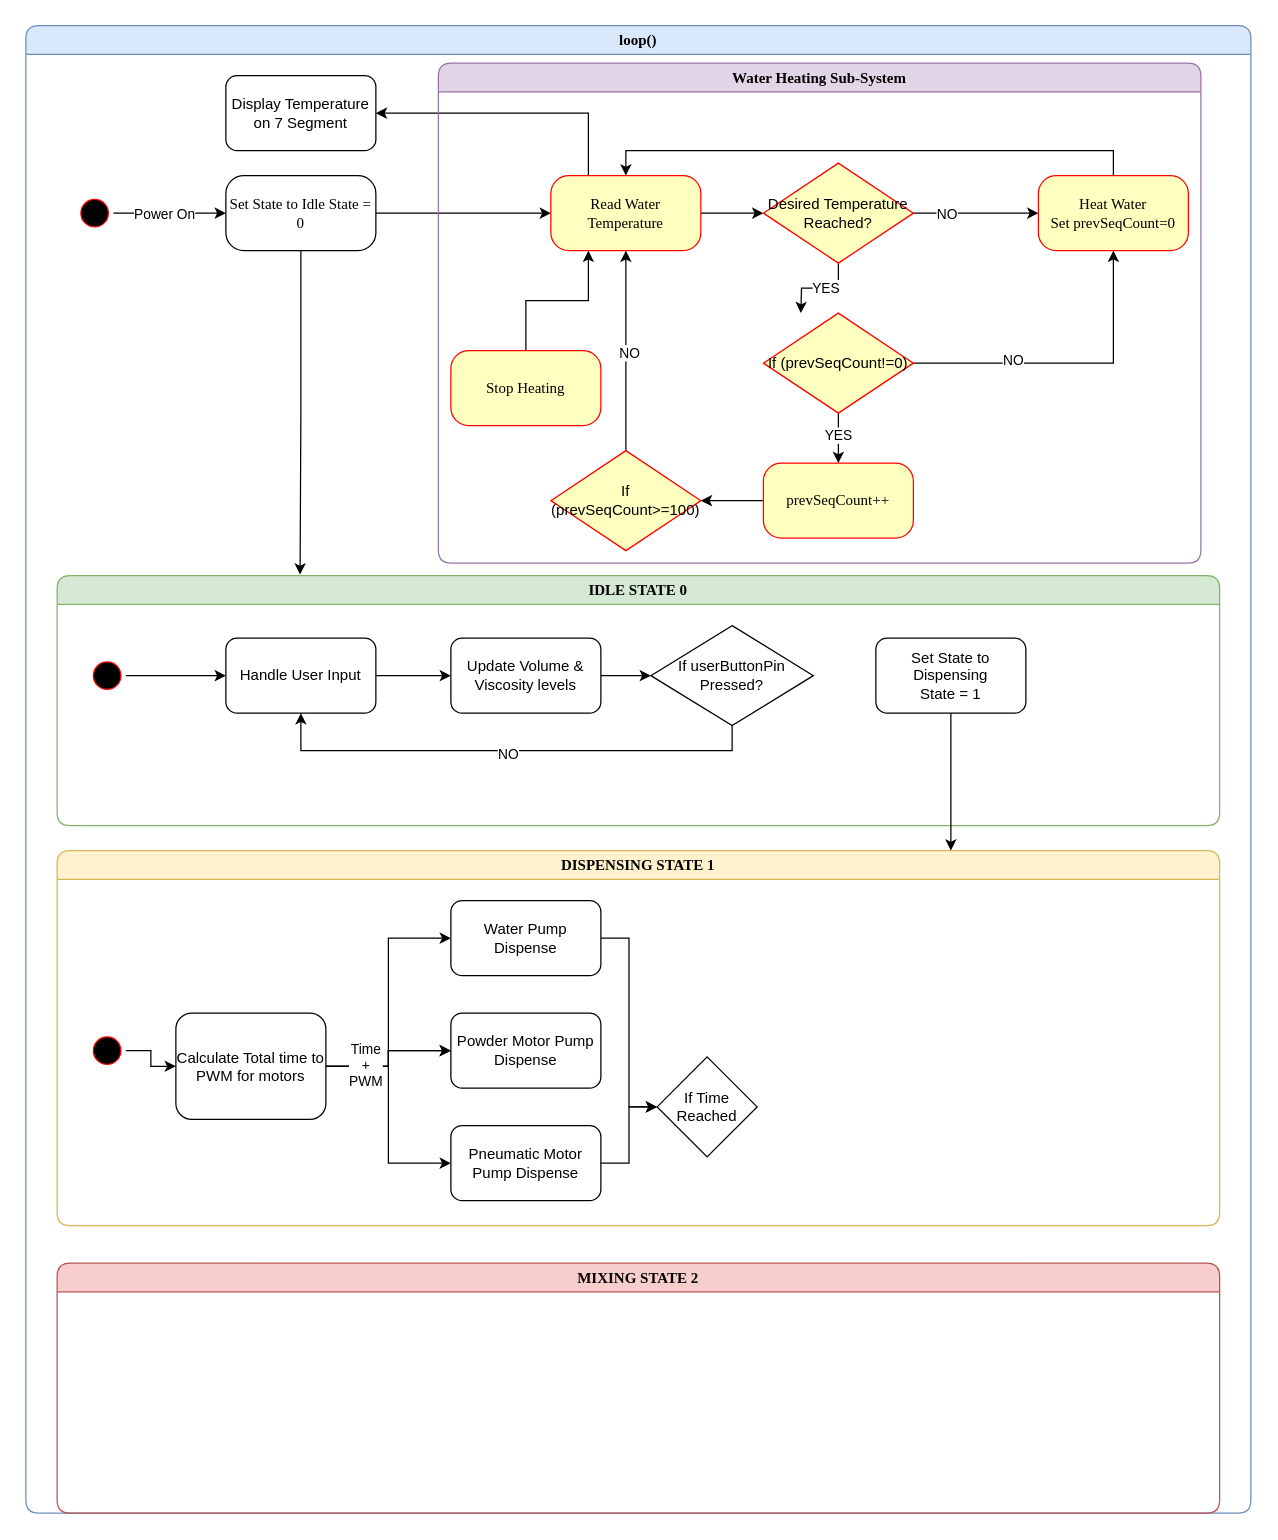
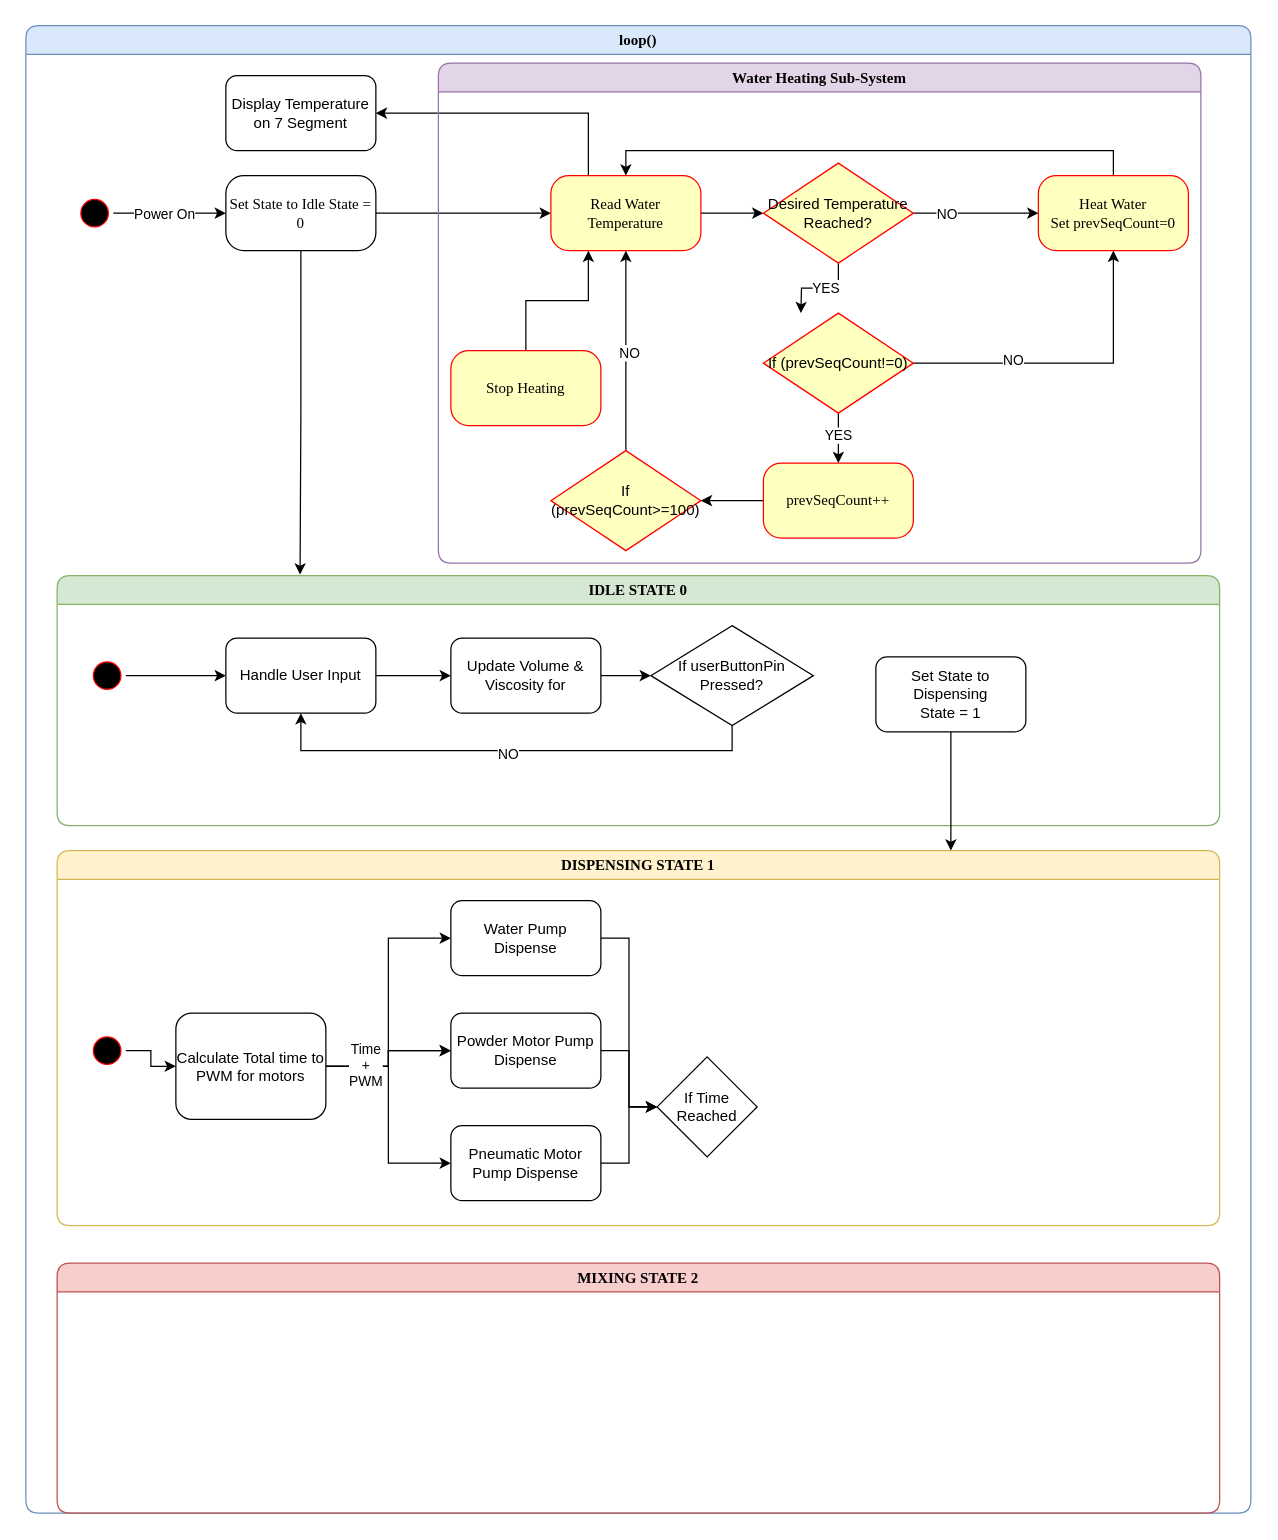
node "Update Volume & Viscosity levels": label "Update Volume & Viscosity levels" -> "Update Volume & Viscosity for"
node "Set State to Dispensing State = 1": moved (951, 676) -> (951, 694)
edge "Powder Motor Pump Dispense" -> "If Time Reached": added
